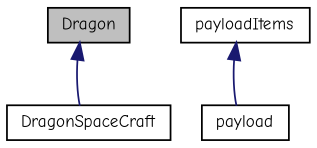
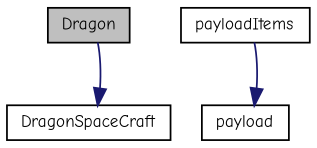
edge "DragonSpaceCraft" -> "Dragon": reversed
edge "payload" -> "payloadItems": reversed
